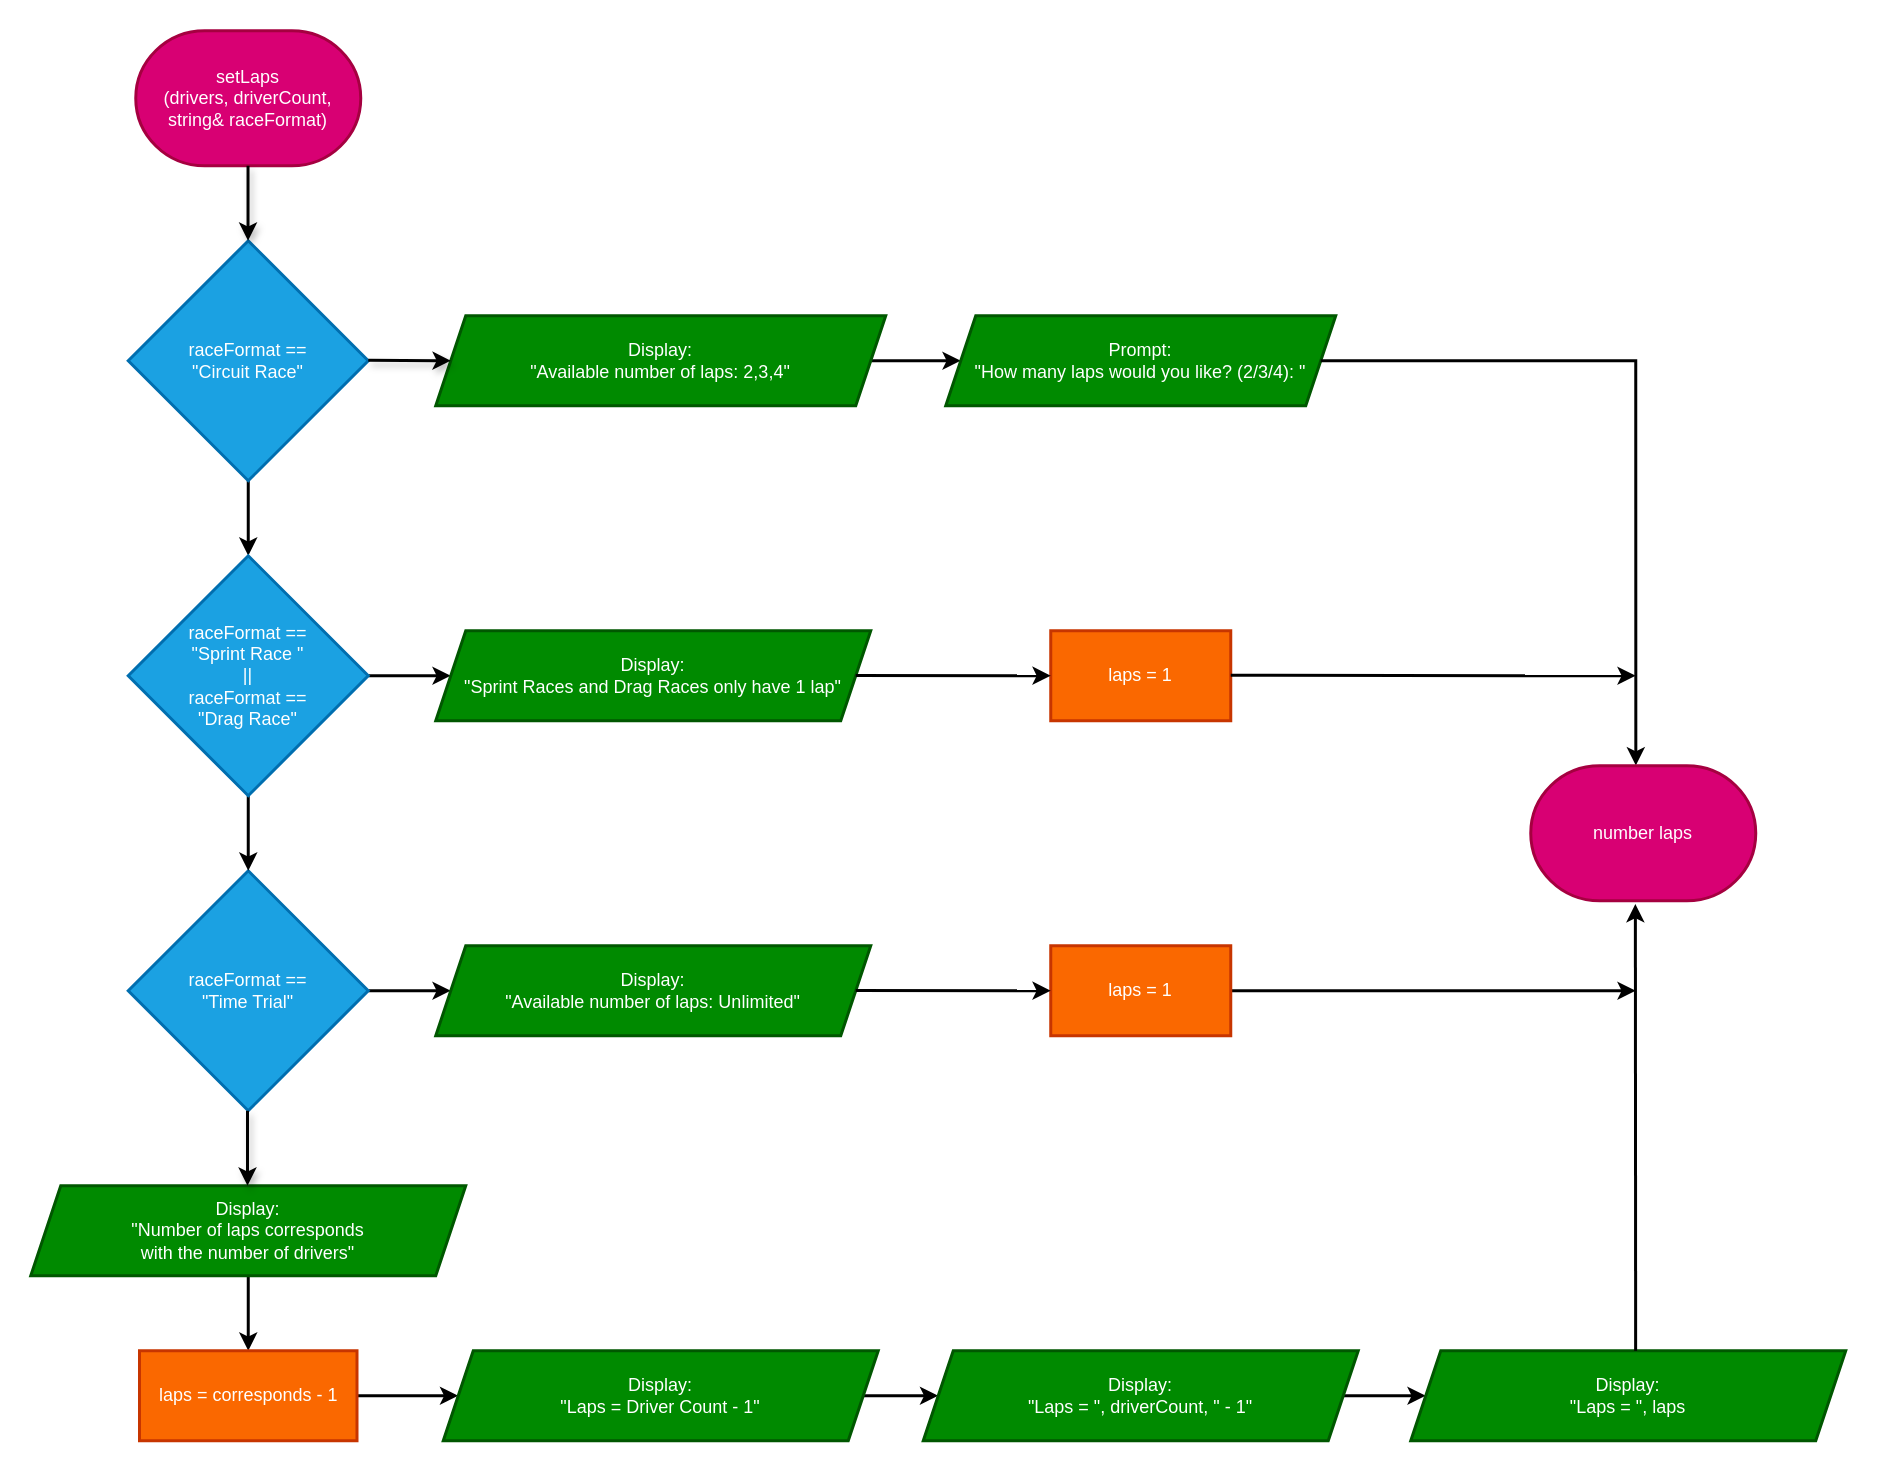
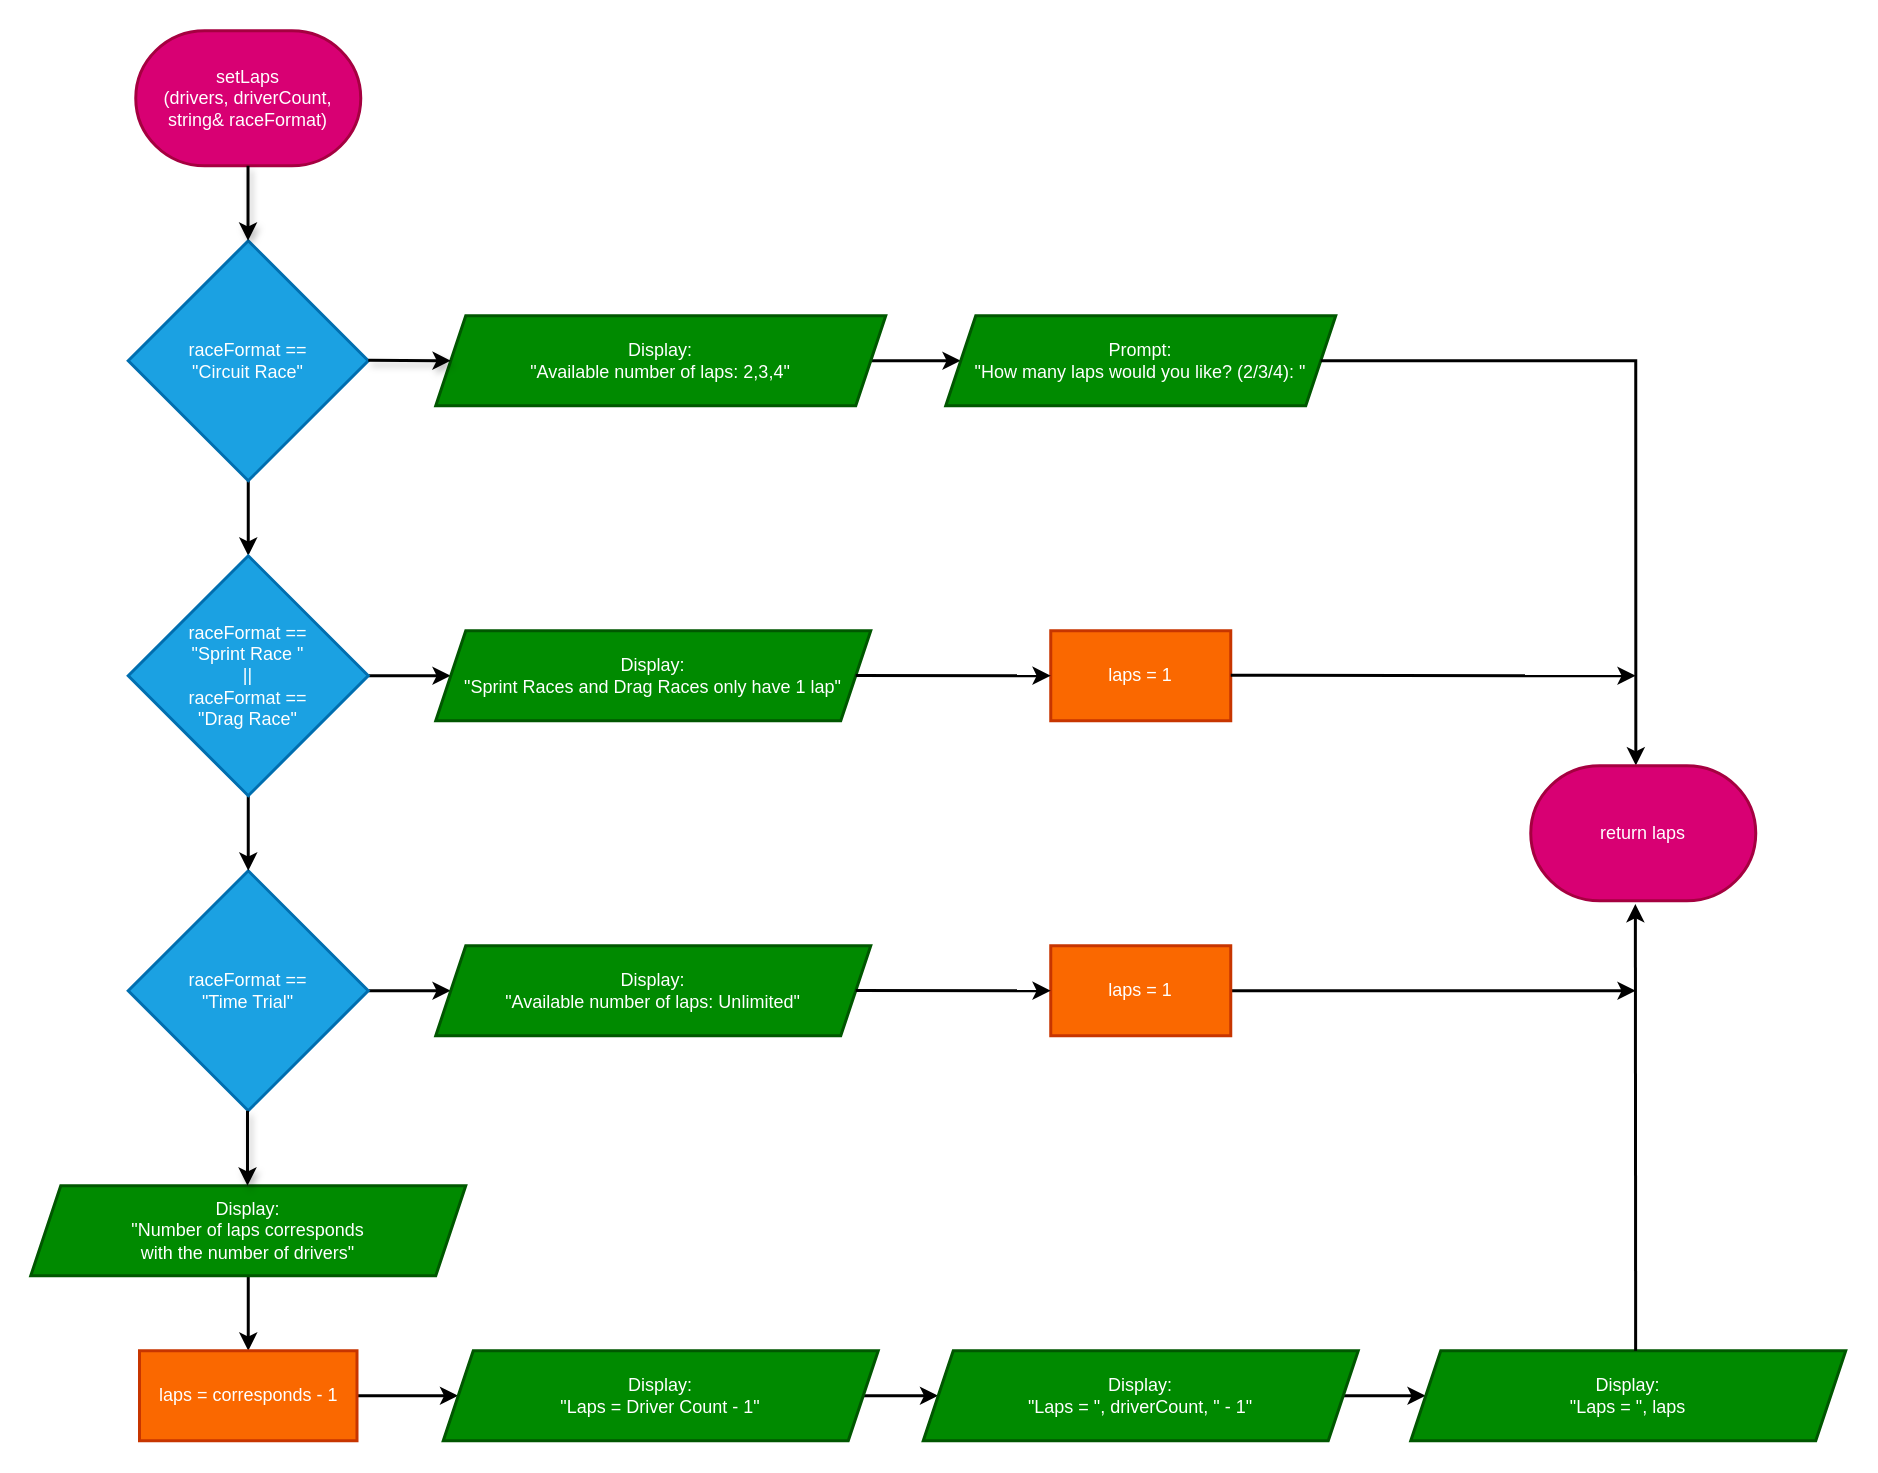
node "number laps": label "number laps" -> "return laps"
